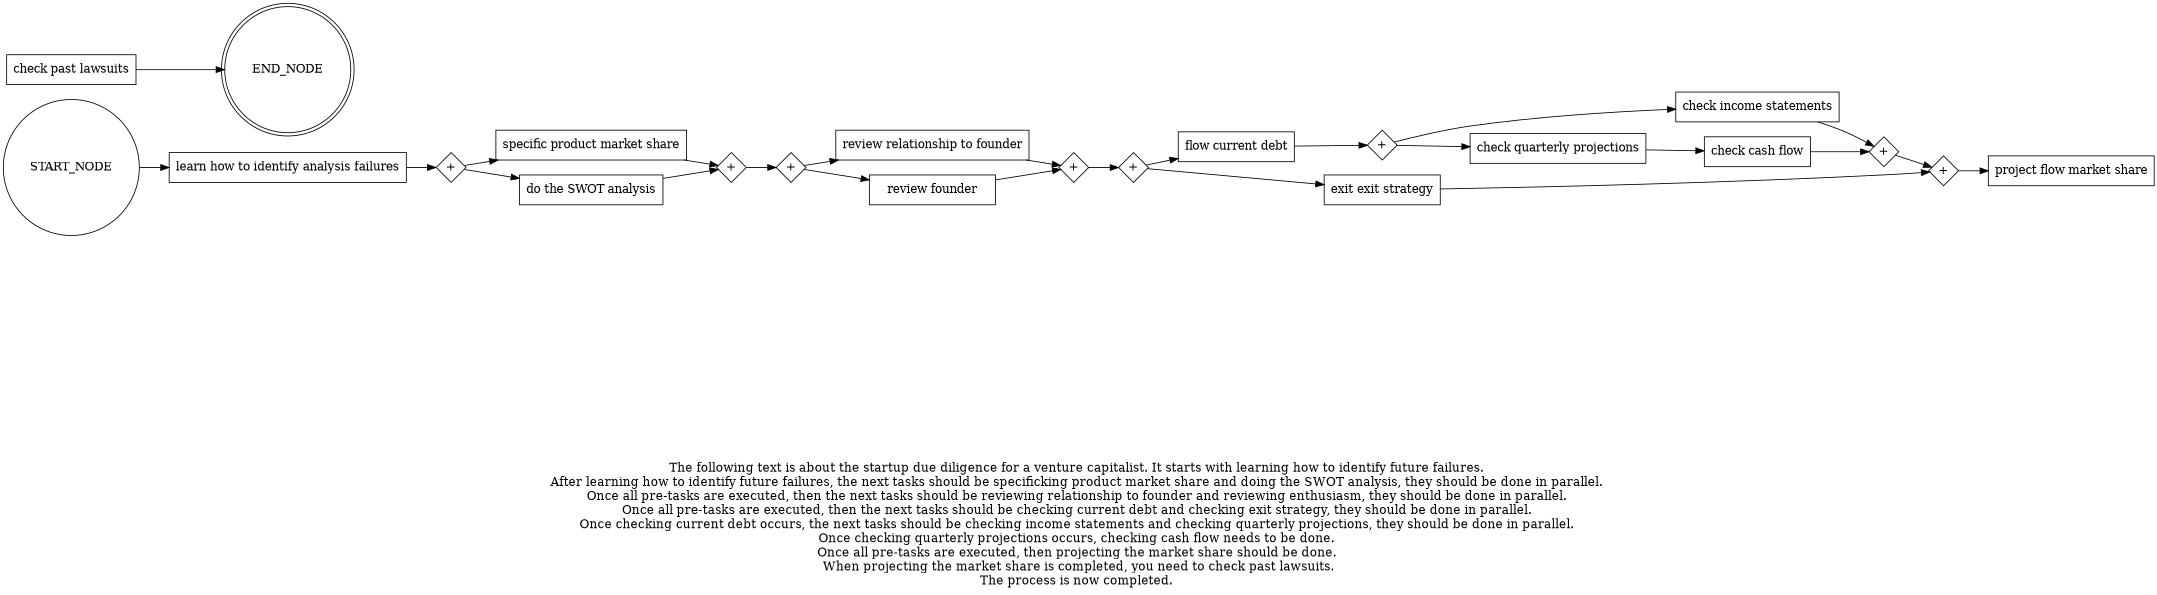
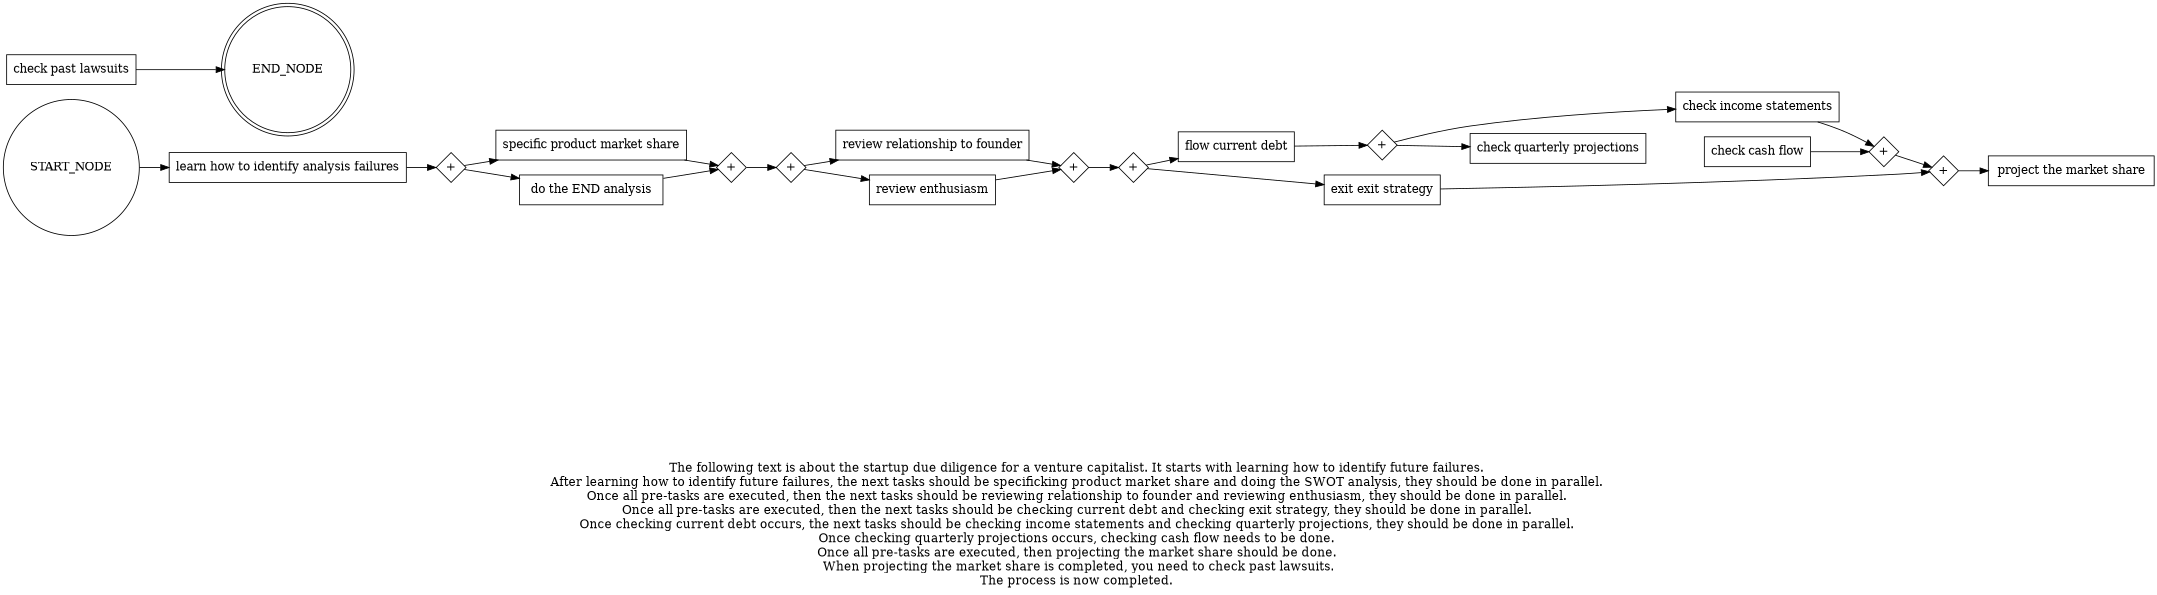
edge "check quarterly projections" -> "check cash flow": removed
node "project flow market share": label "project flow market share" -> "project the market share"
node "do the SWOT analysis": label "do the SWOT analysis" -> "do the END analysis"
node "review founder": label "review founder" -> "review enthusiasm"
